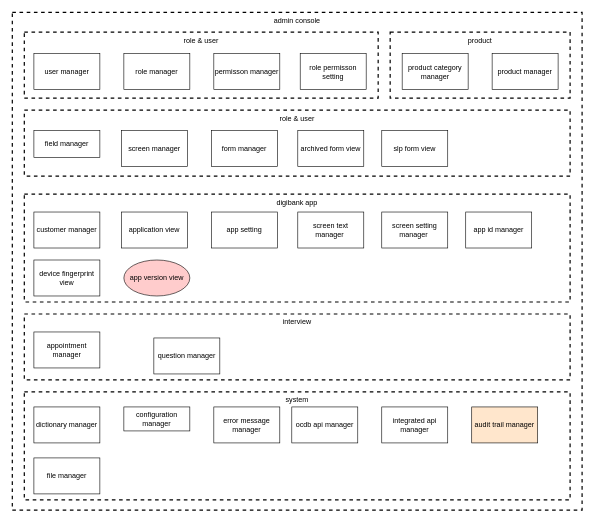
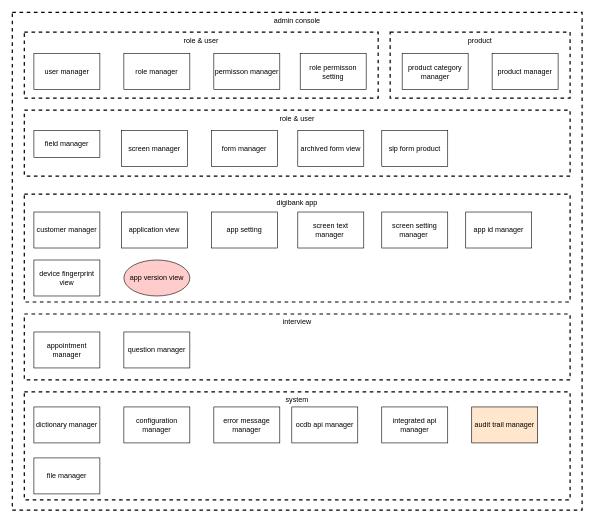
node "slp form view": label "slp form view" -> "slp form product"
node "question manager": moved (187, 356) -> (157, 350)
node "configuration manager": size 66x24 -> 66x36
